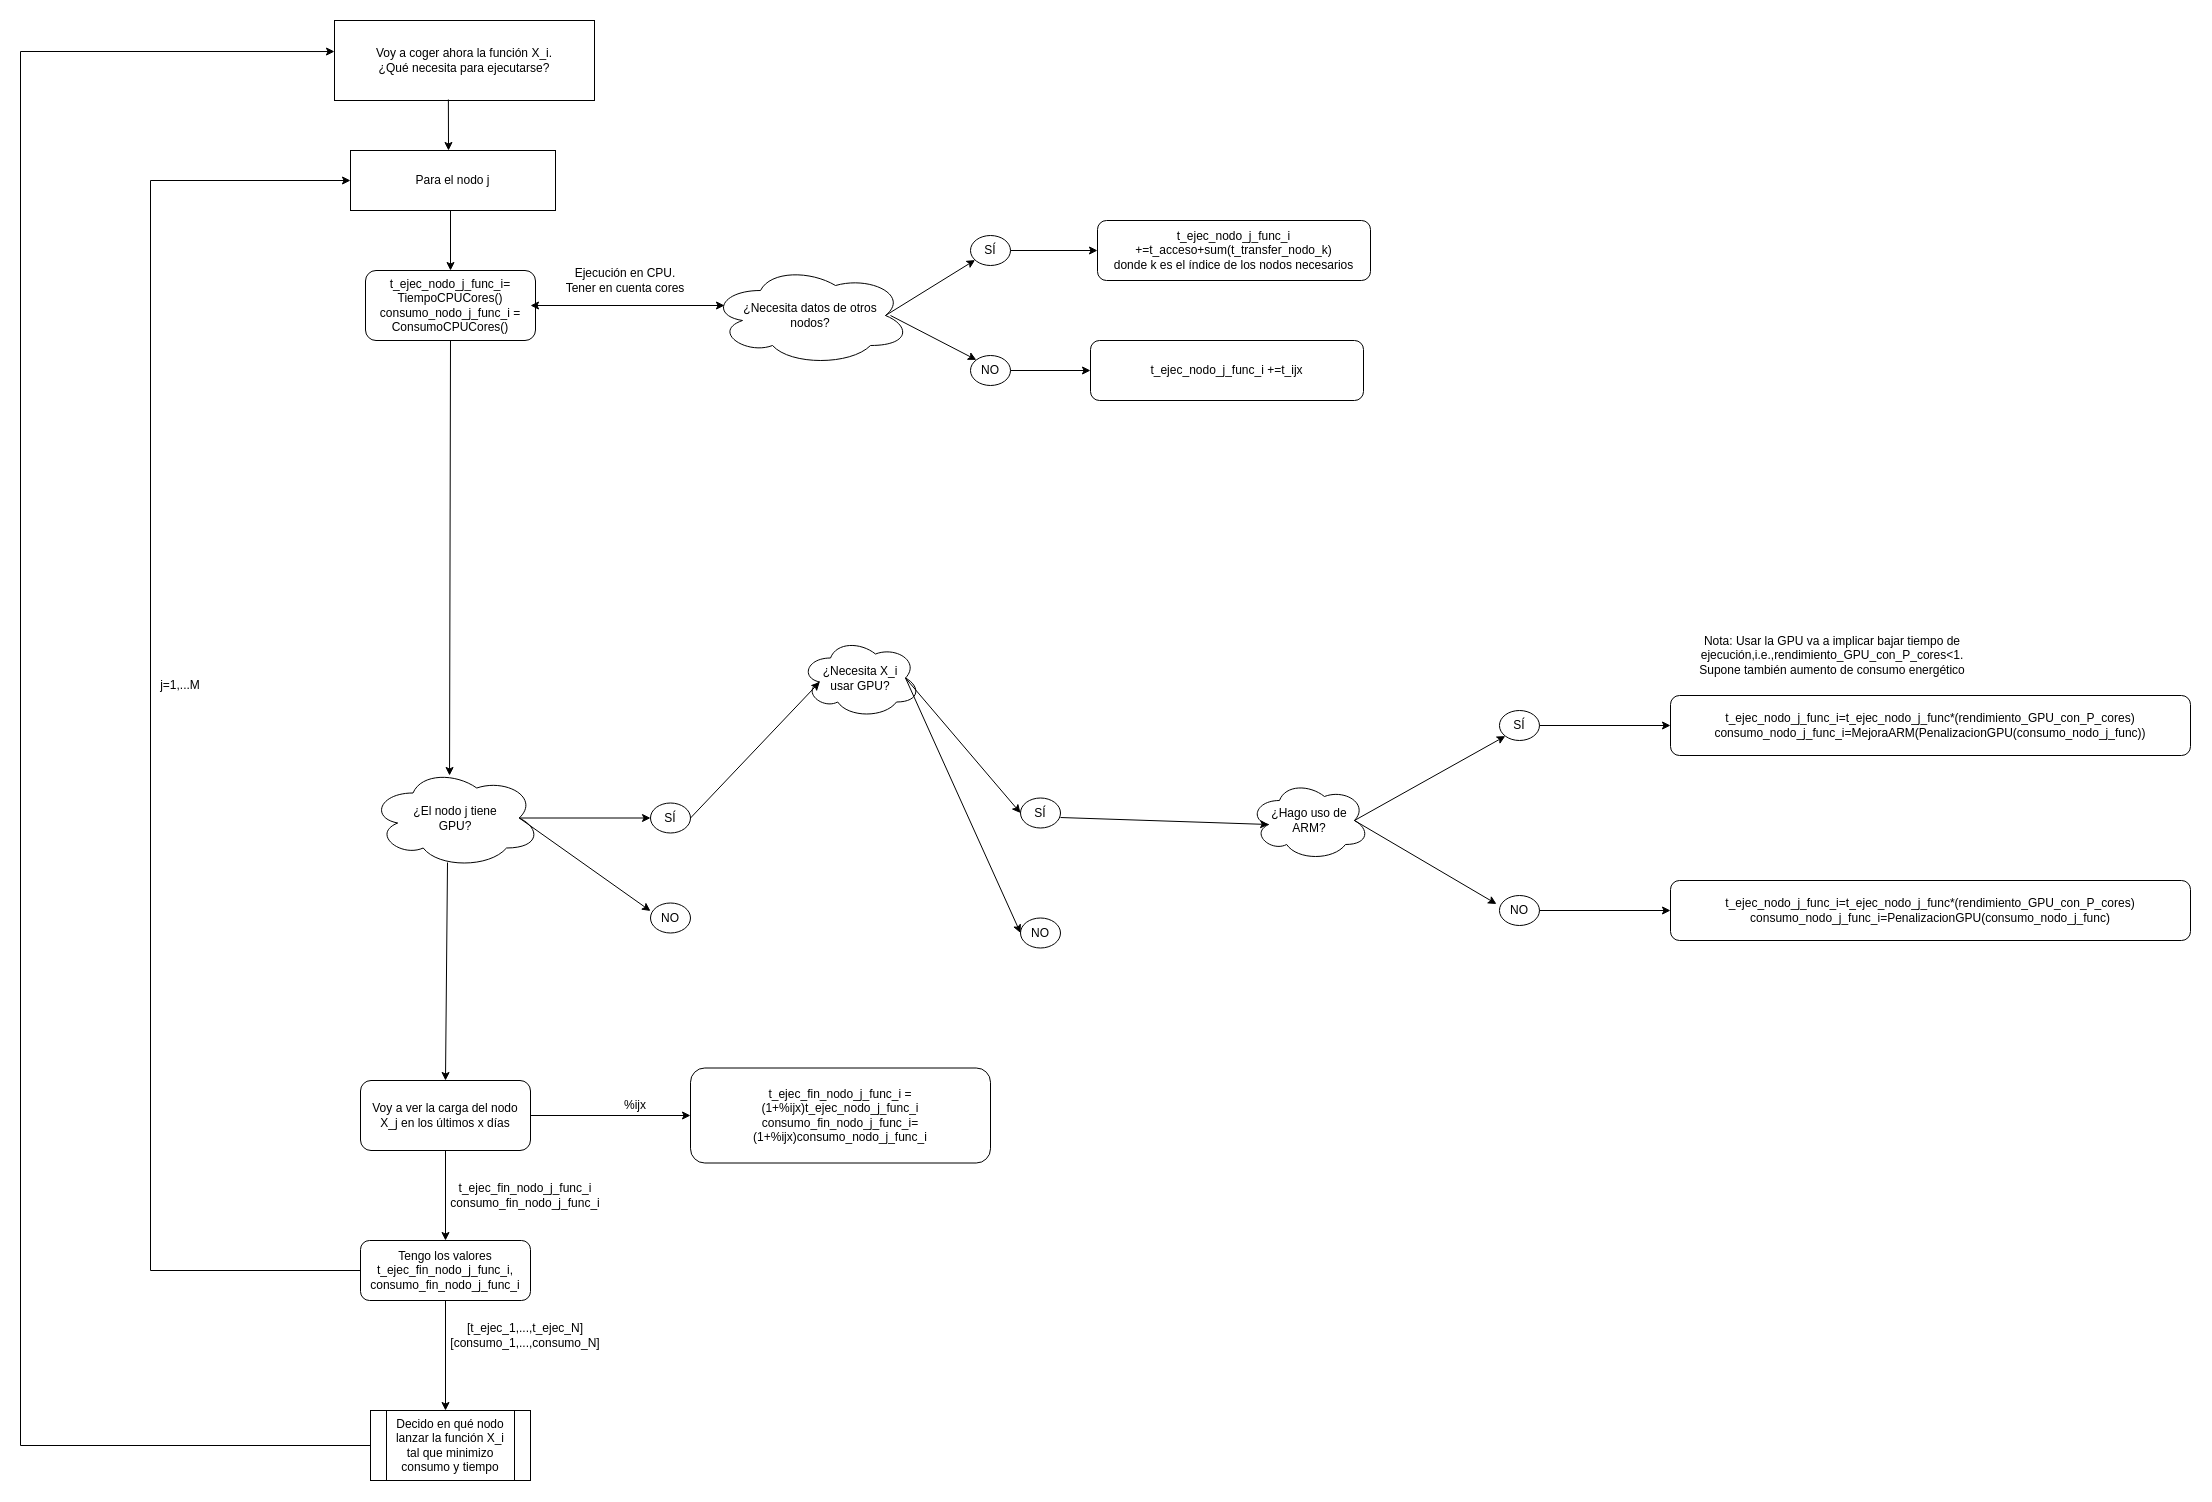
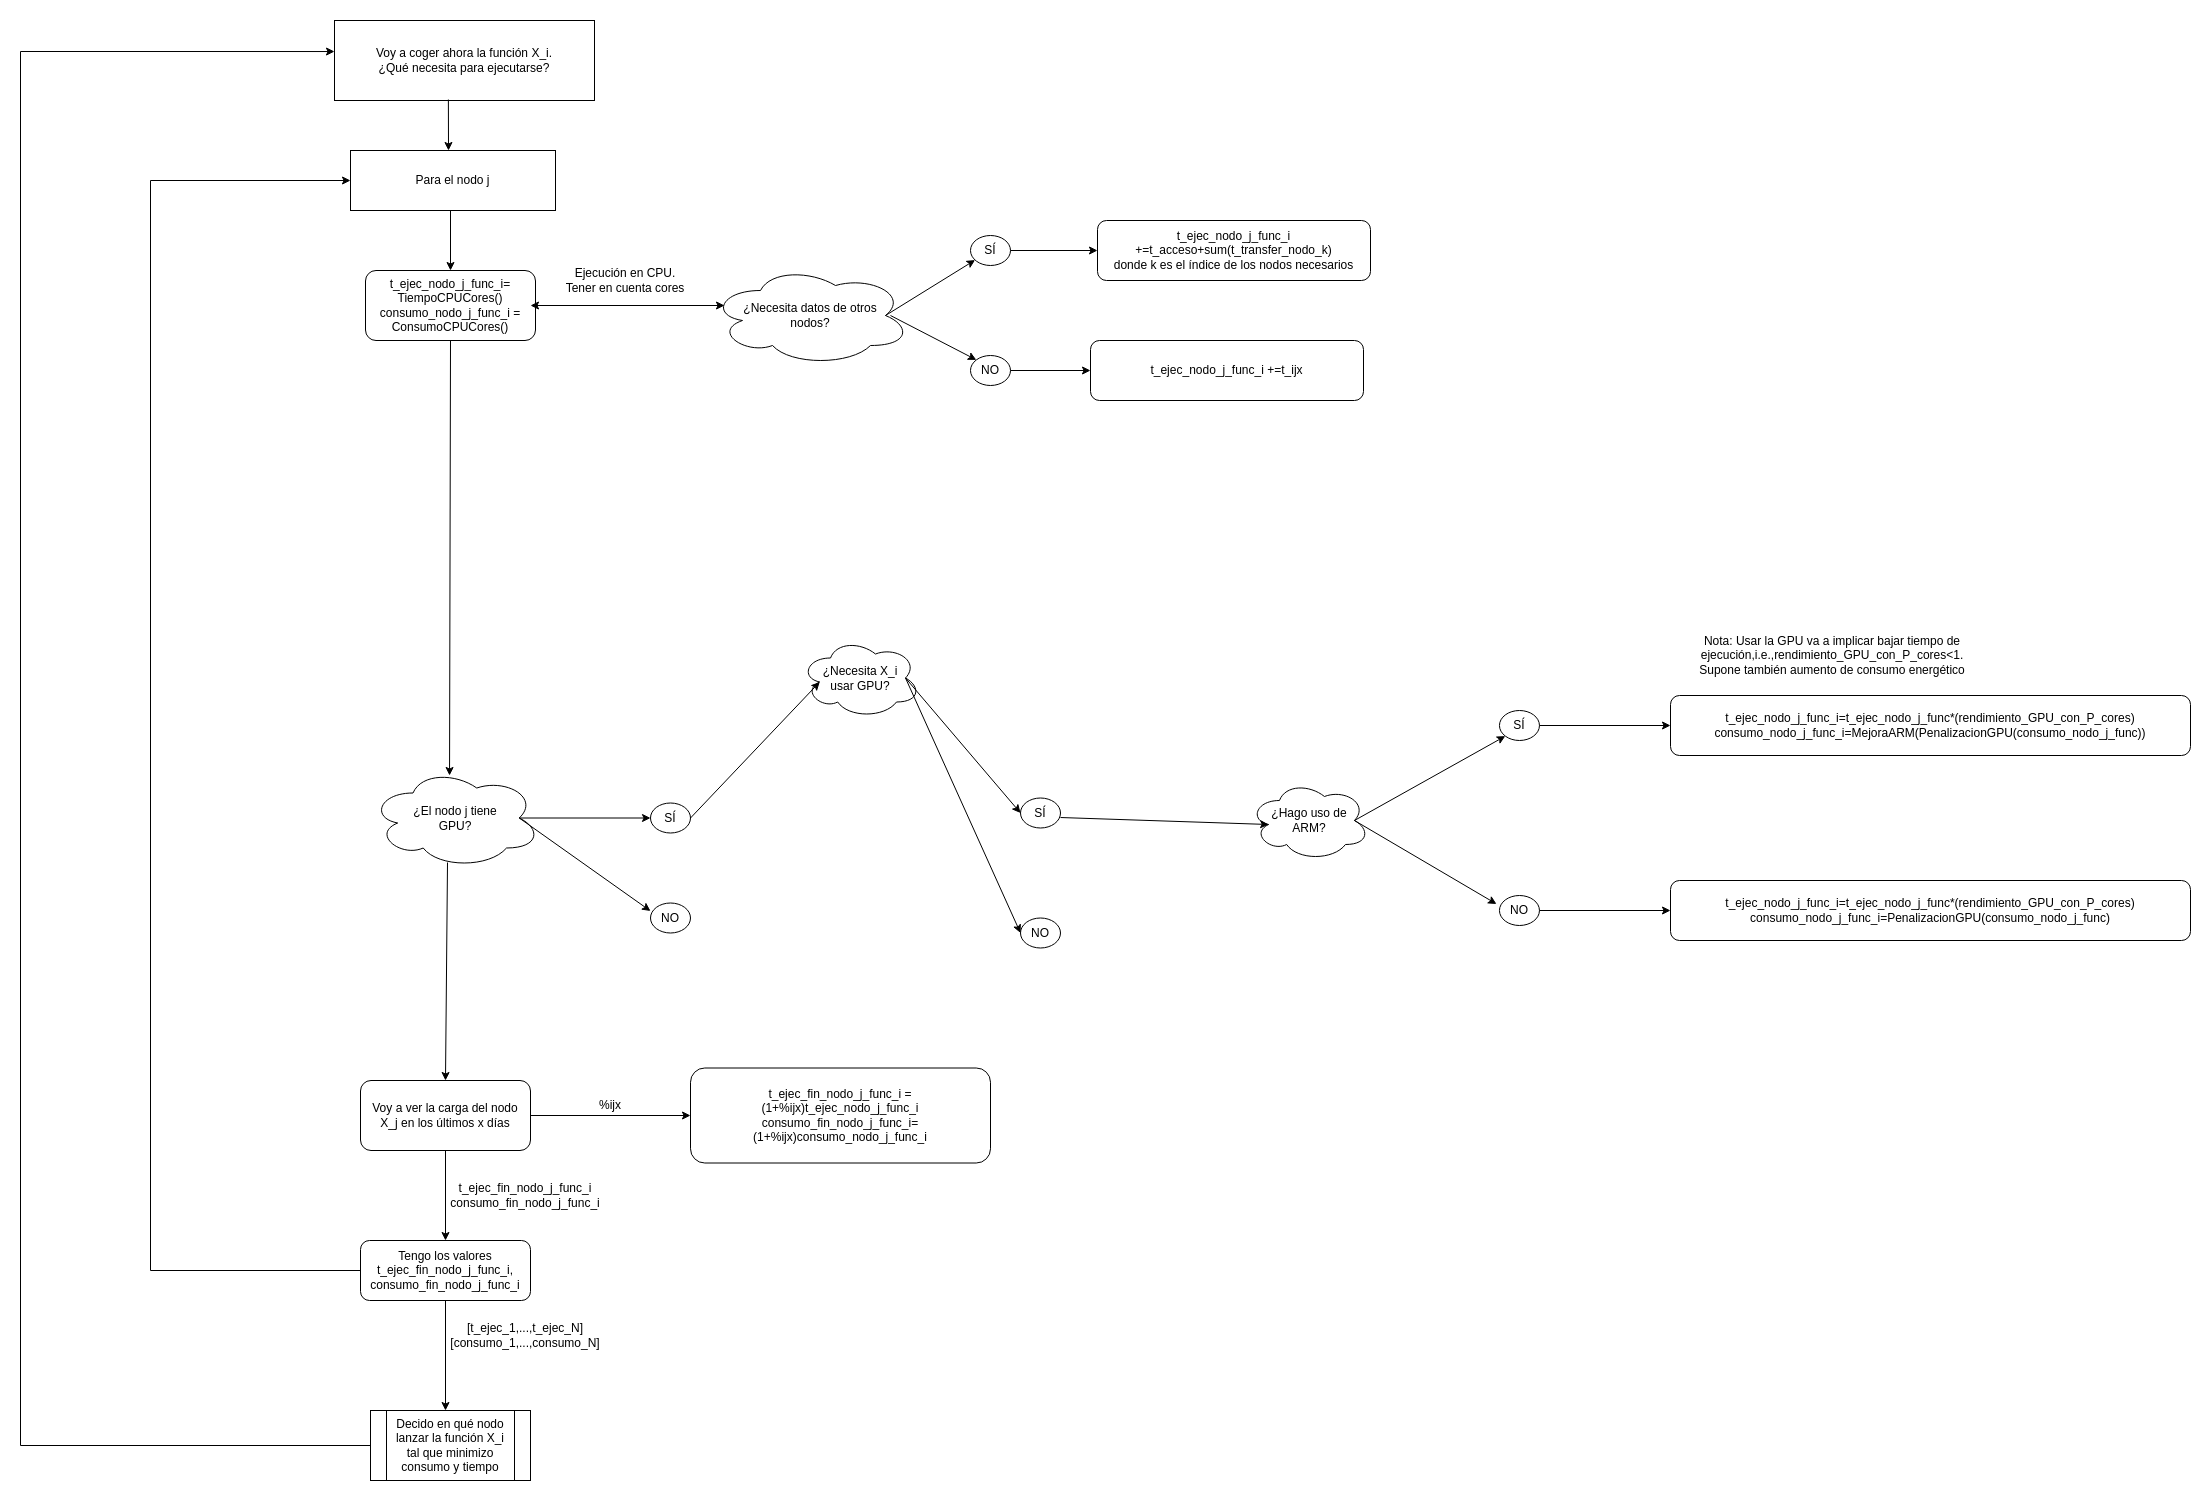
node "j=1,...M": removed
node "%ijx": moved (636, 1106) -> (611, 1106)
